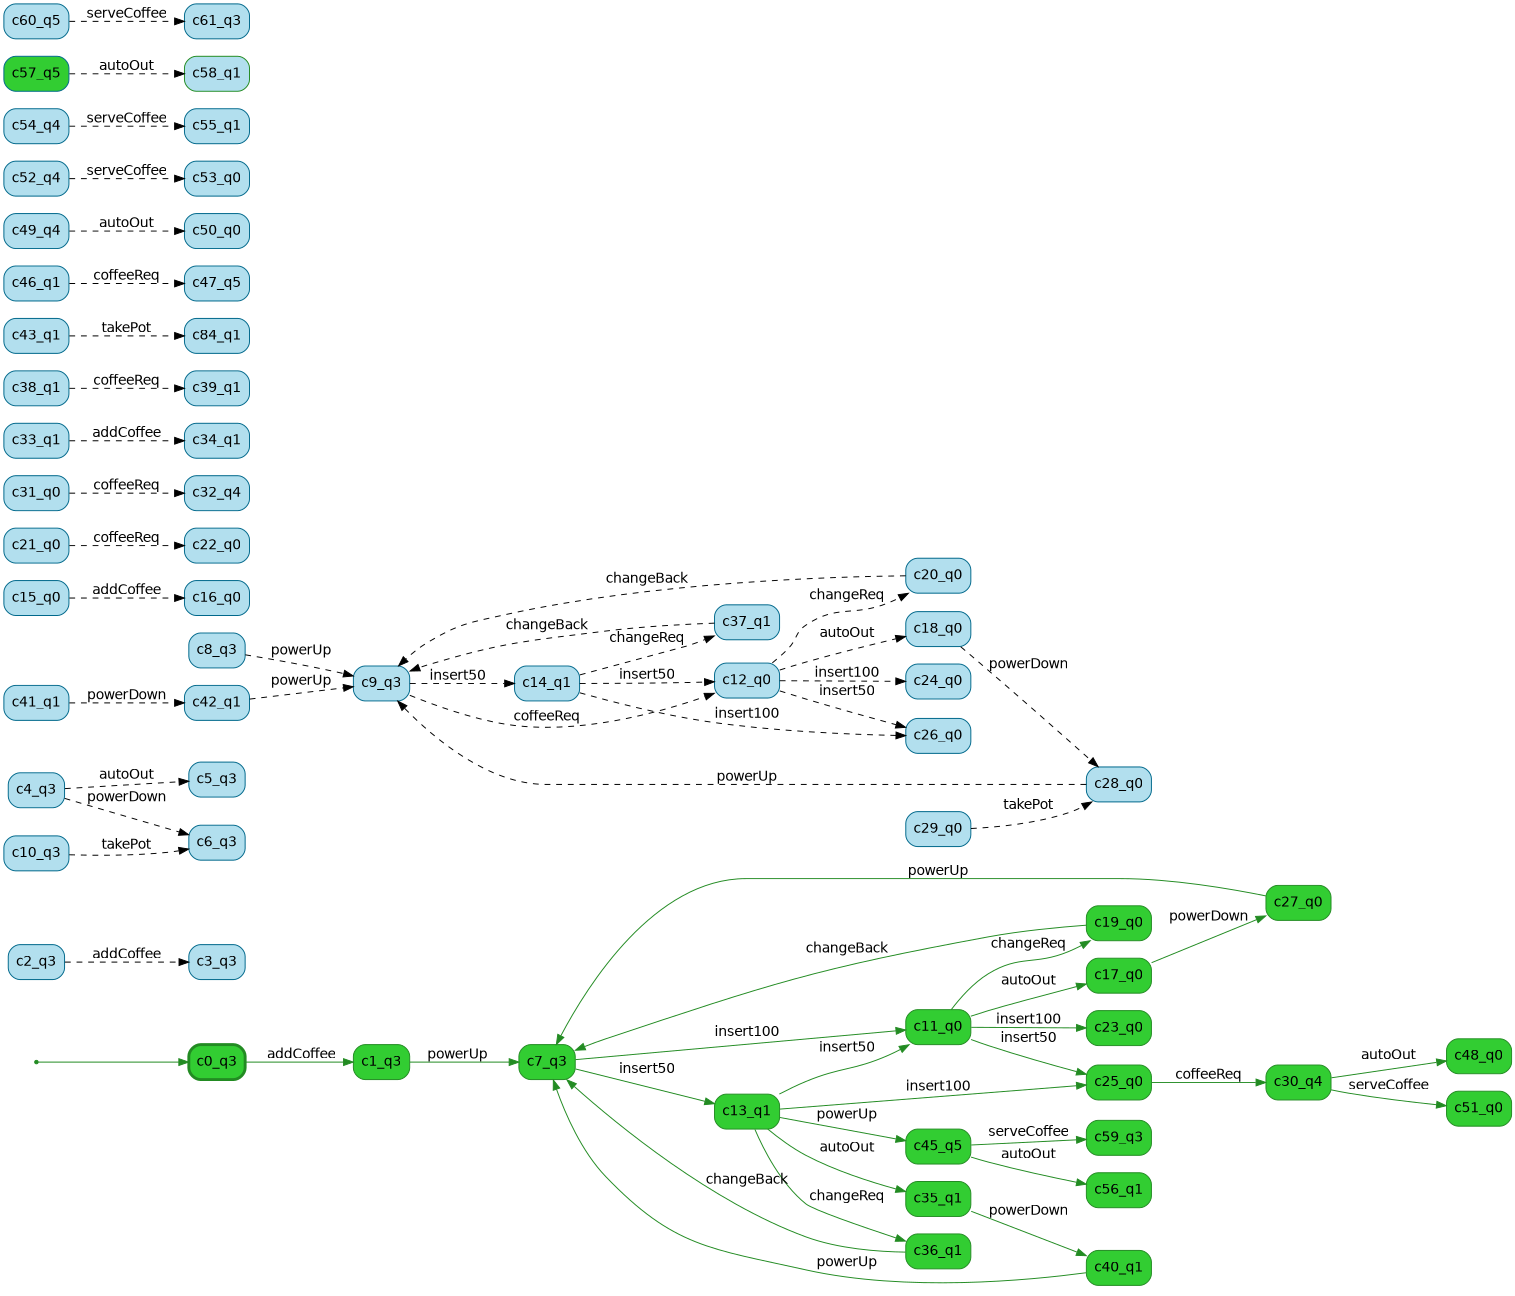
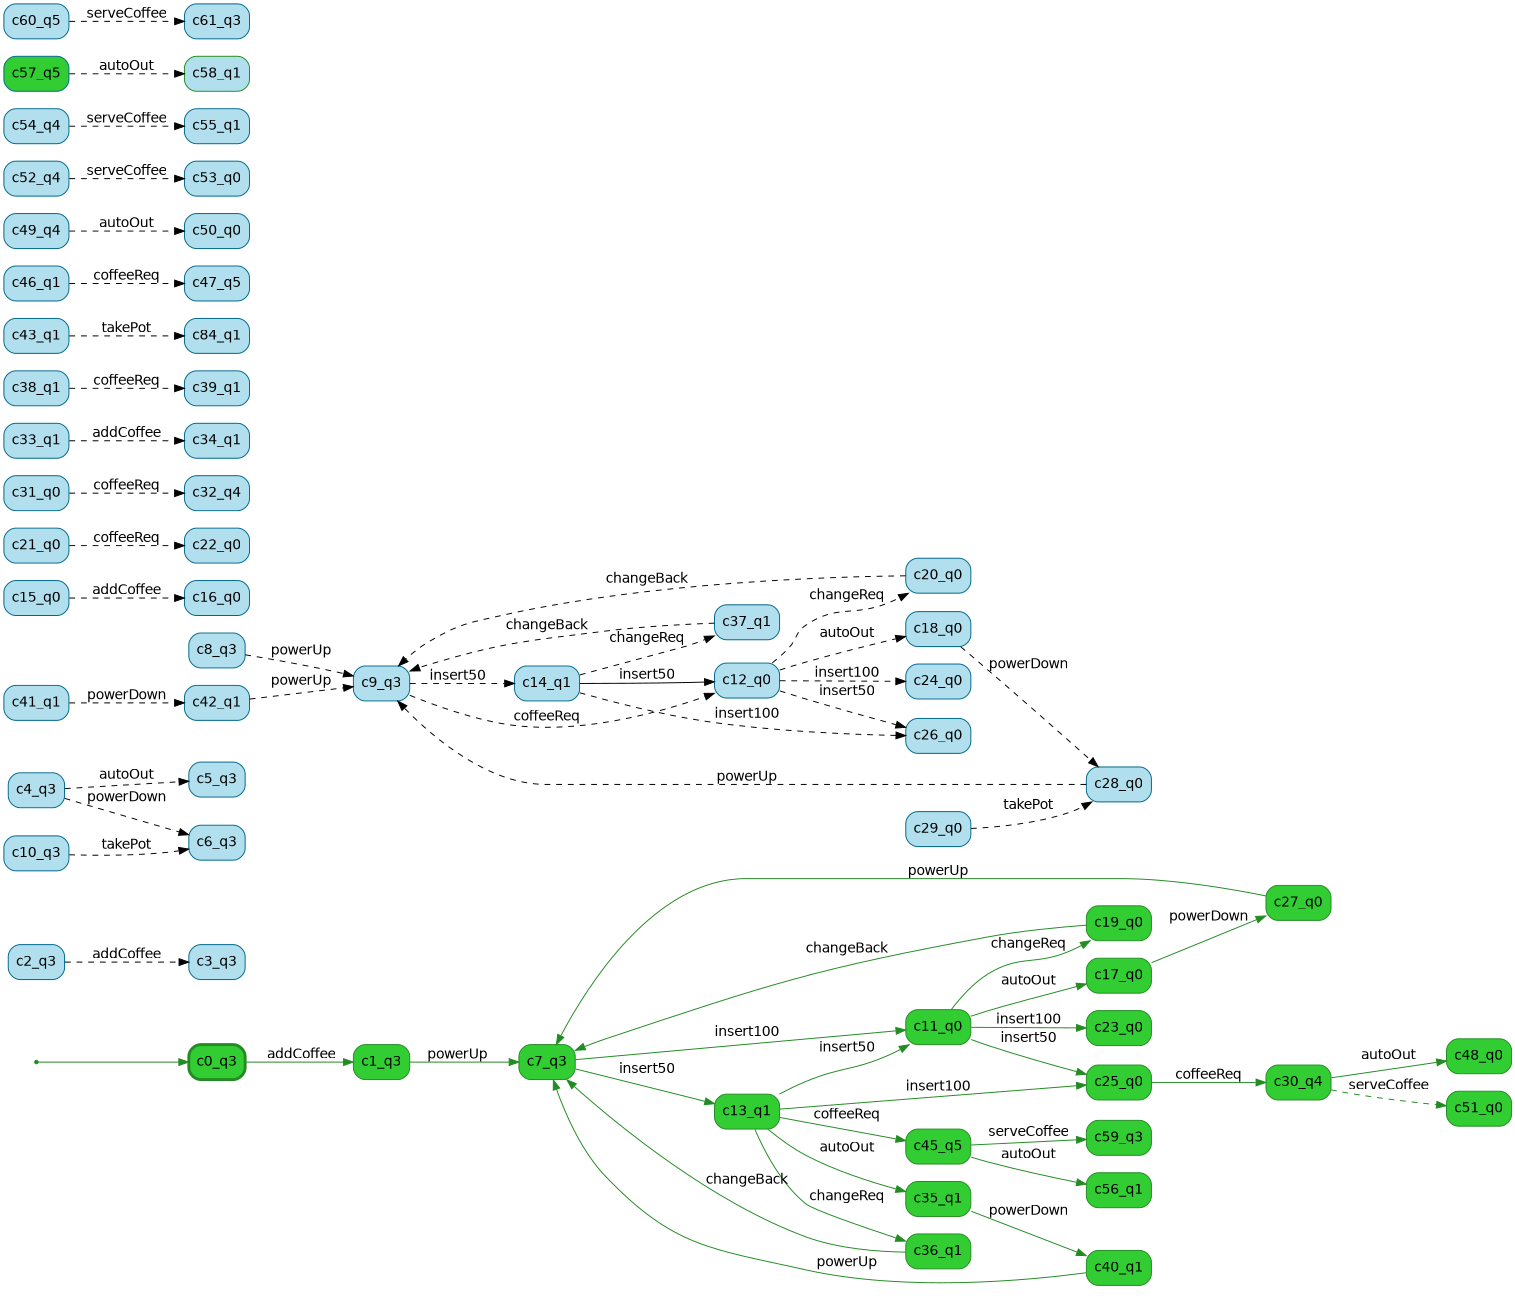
edge "c14_q1" -> "c12_q0": style dashed -> solid
edge "c30_q4" -> "c51_q0": style solid -> dashed
edge "c13_q1" -> "c45_q5": label "powerUp" -> "coffeeReq"
